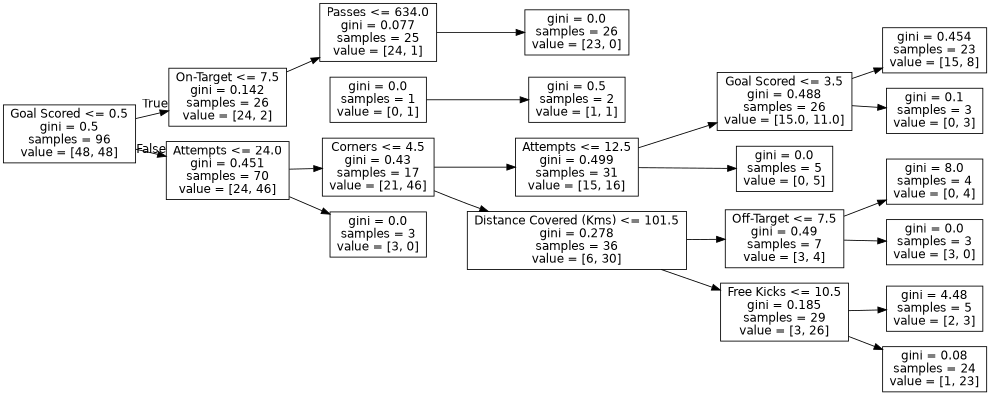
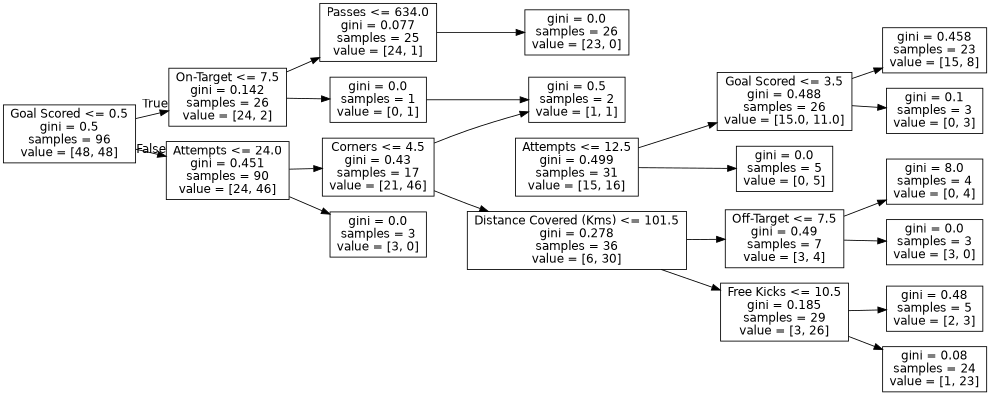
node "gini = 0.454 samples = 23 value = [15, 8]": label "gini = 0.454 samples = 23 value = [15, 8]" -> "gini = 0.458 samples = 23 value = [15, 8]"
edge "On-Target <= 7.5 gini = 0.142 samples = 26 value = [24, 2]" -> "gini = 0.0 samples = 1 value = [0, 1]": added
edge "Corners <= 4.5 gini = 0.43 samples = 17 value = [21, 46]" -> "Attempts <= 12.5 gini = 0.499 samples = 31 value = [15, 16]": now "Corners <= 4.5 gini = 0.43 samples = 17 value = [21, 46]" -> "gini = 0.5 samples = 2 value = [1, 1]"
node "Attempts <= 24.0 gini = 0.451 samples = 70 value = [24, 46]": label "Attempts <= 24.0 gini = 0.451 samples = 70 value = [24, 46]" -> "Attempts <= 24.0 gini = 0.451 samples = 90 value = [24, 46]"
node "gini = 4.48 samples = 5 value = [2, 3]": label "gini = 4.48 samples = 5 value = [2, 3]" -> "gini = 0.48 samples = 5 value = [2, 3]"
